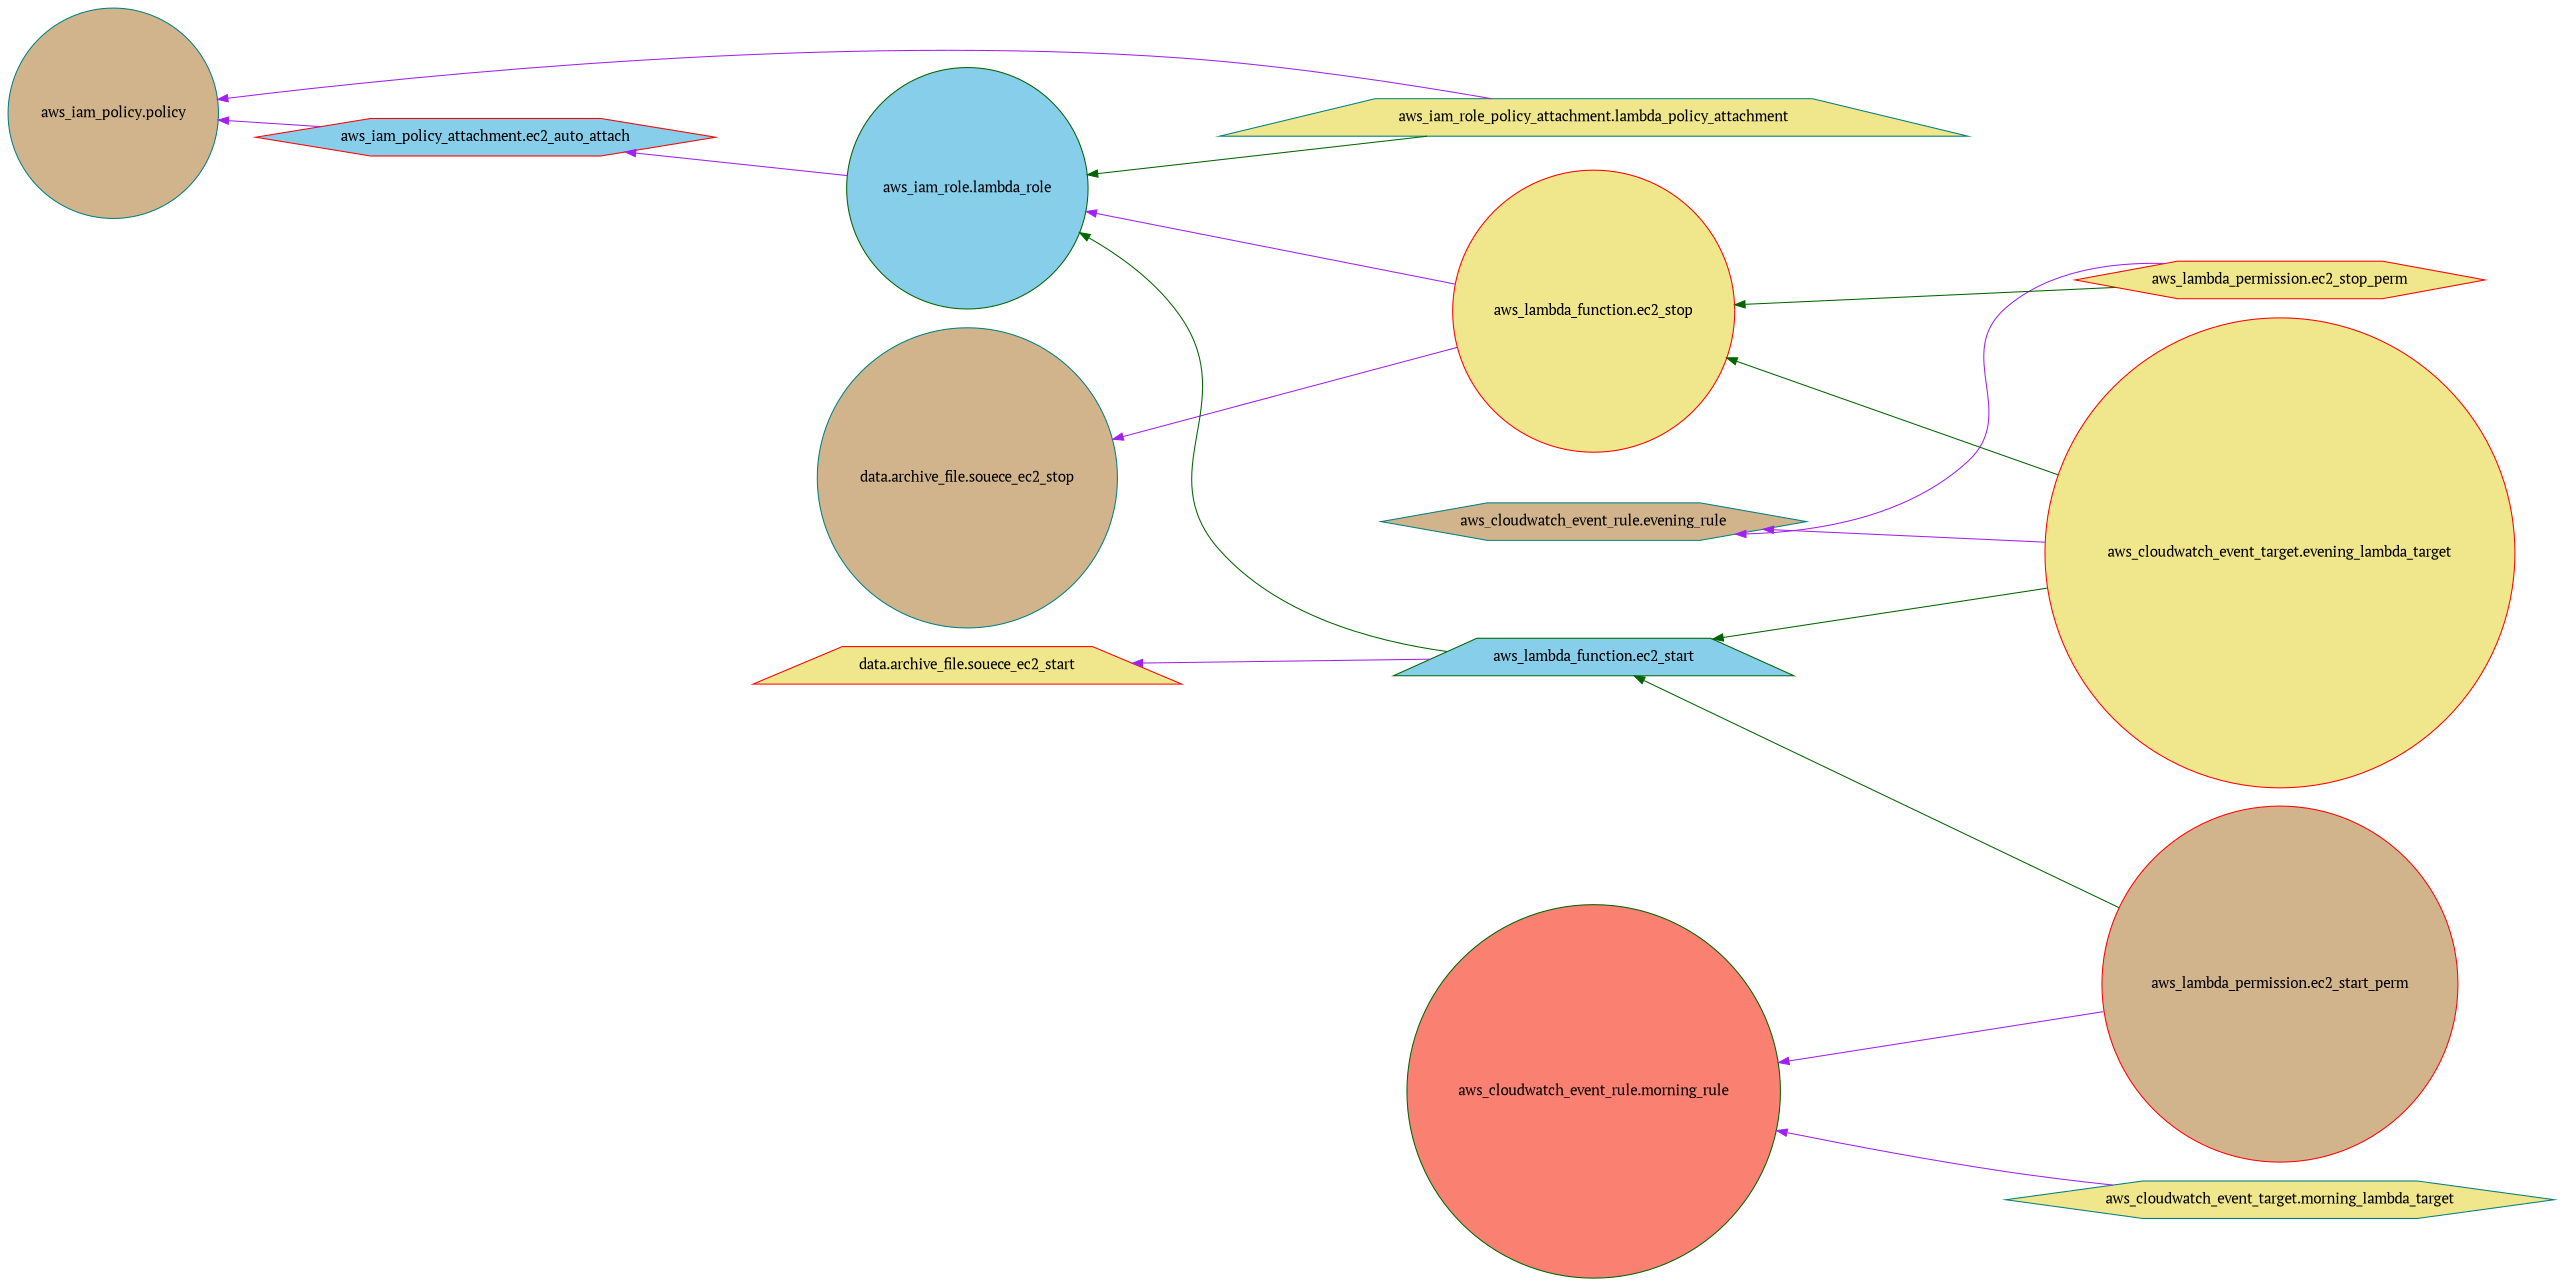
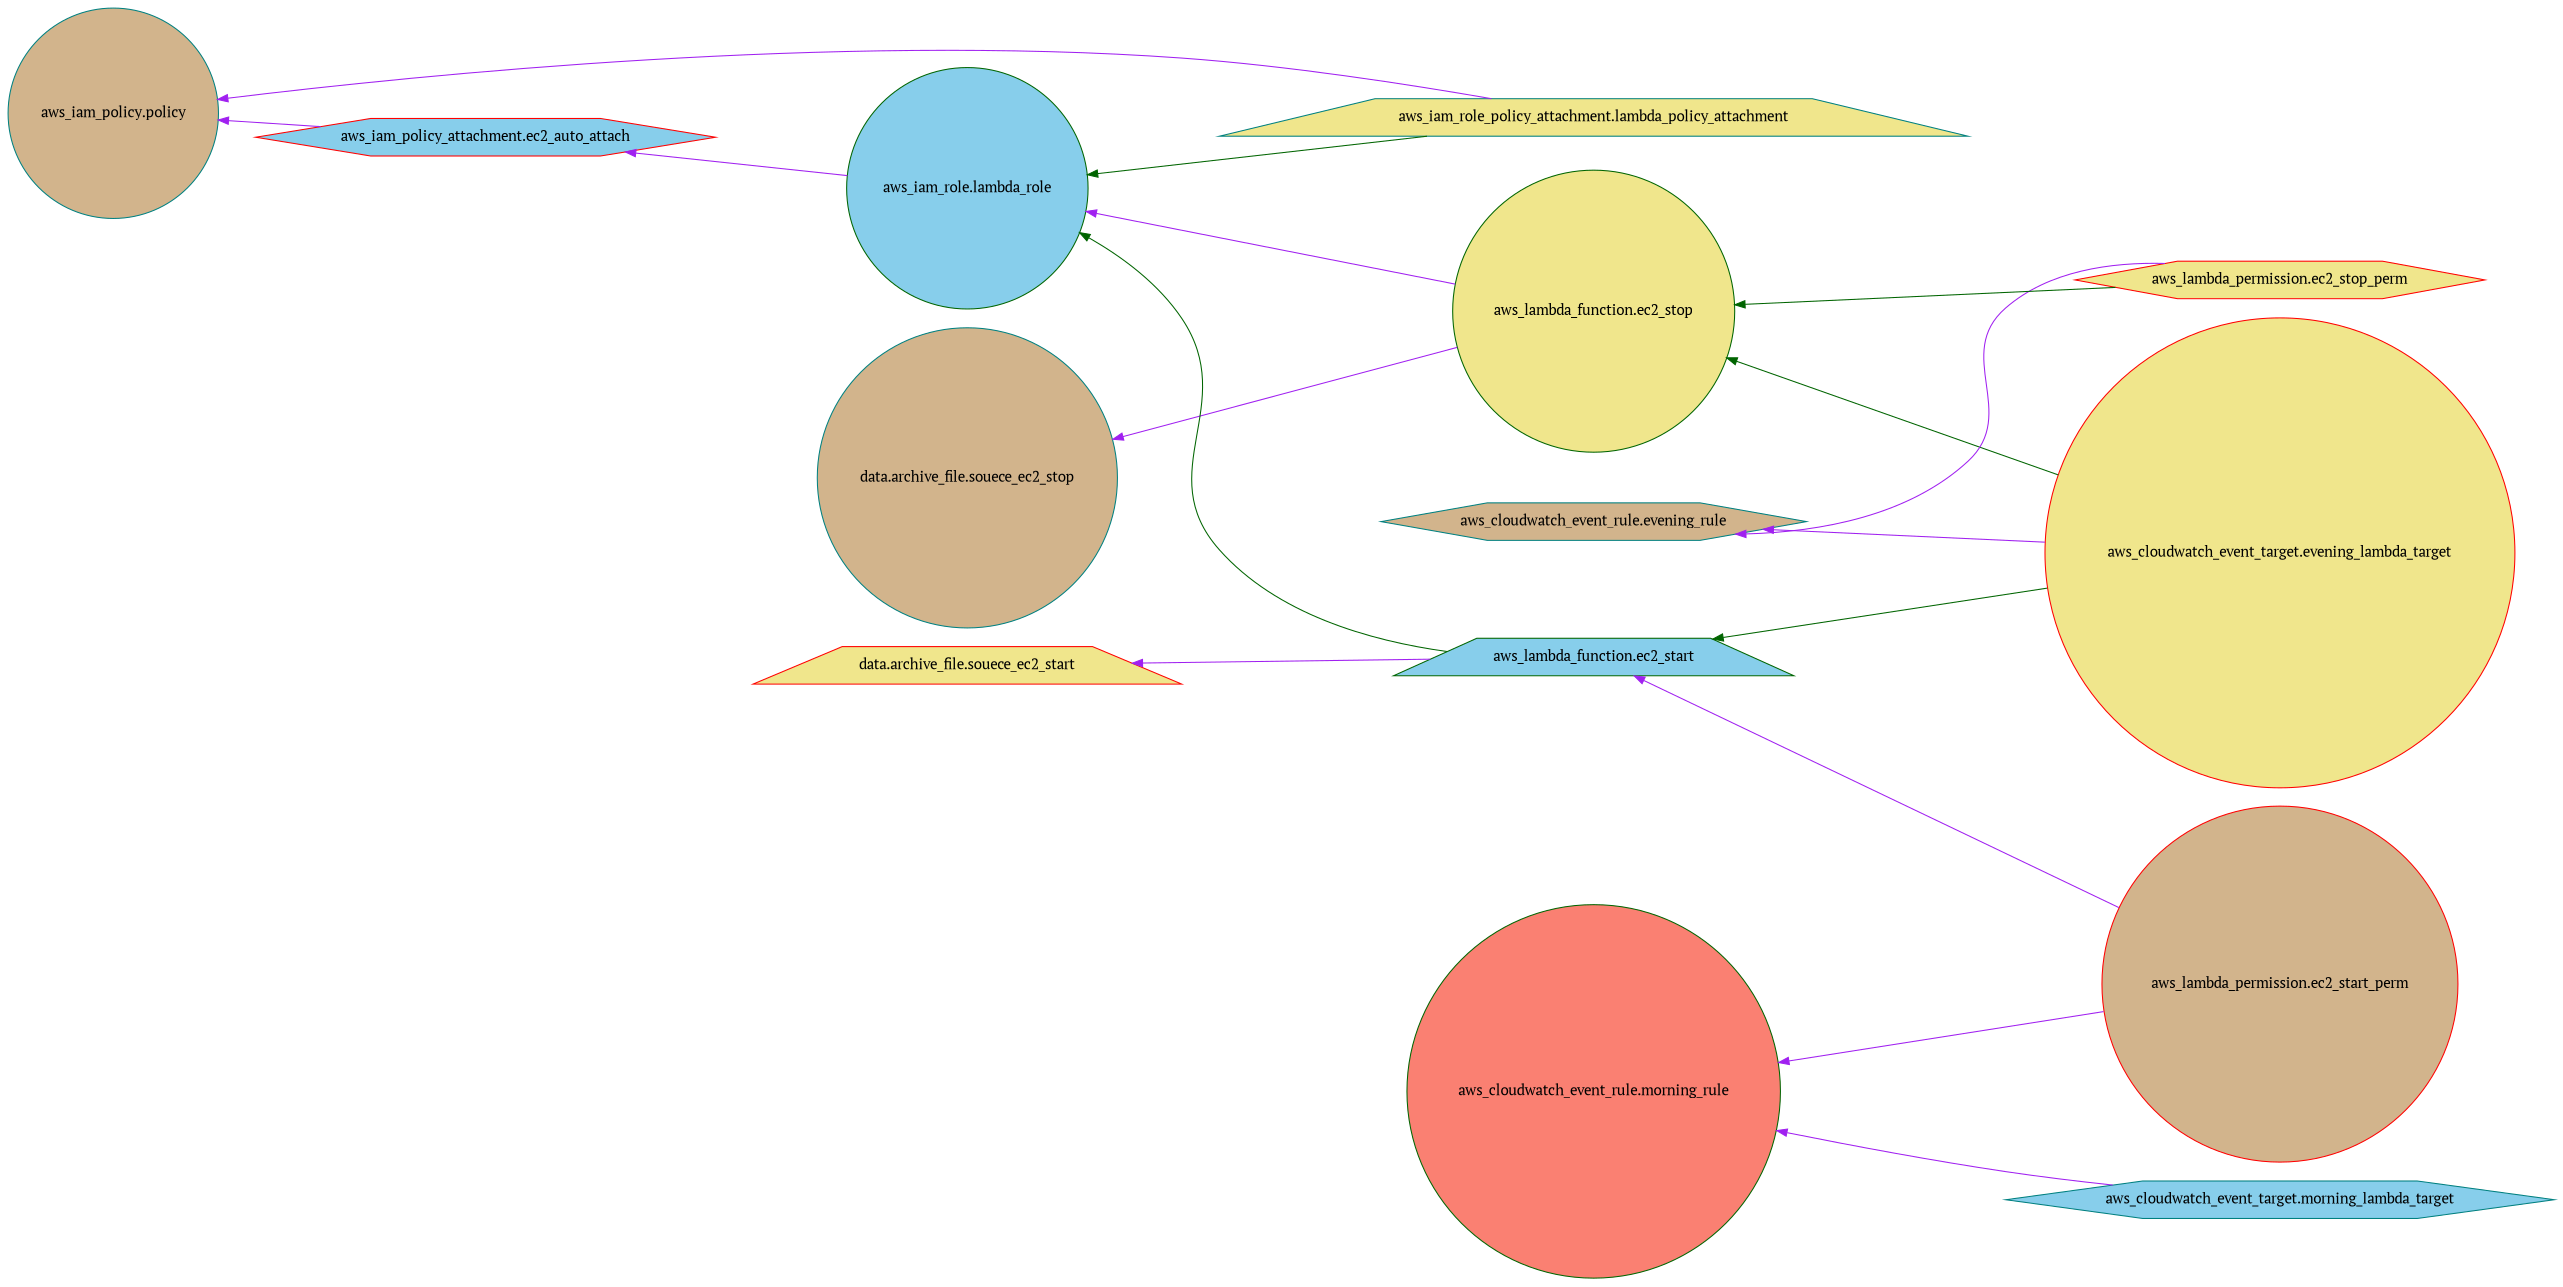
node "aws_lambda_function.ec2_stop": color red -> darkgreen
edge "aws_lambda_permission.ec2_start_perm" -> "aws_lambda_function.ec2_start": color darkgreen -> purple
node "aws_cloudwatch_event_target.morning_lambda_target": fillcolor khaki -> skyblue
